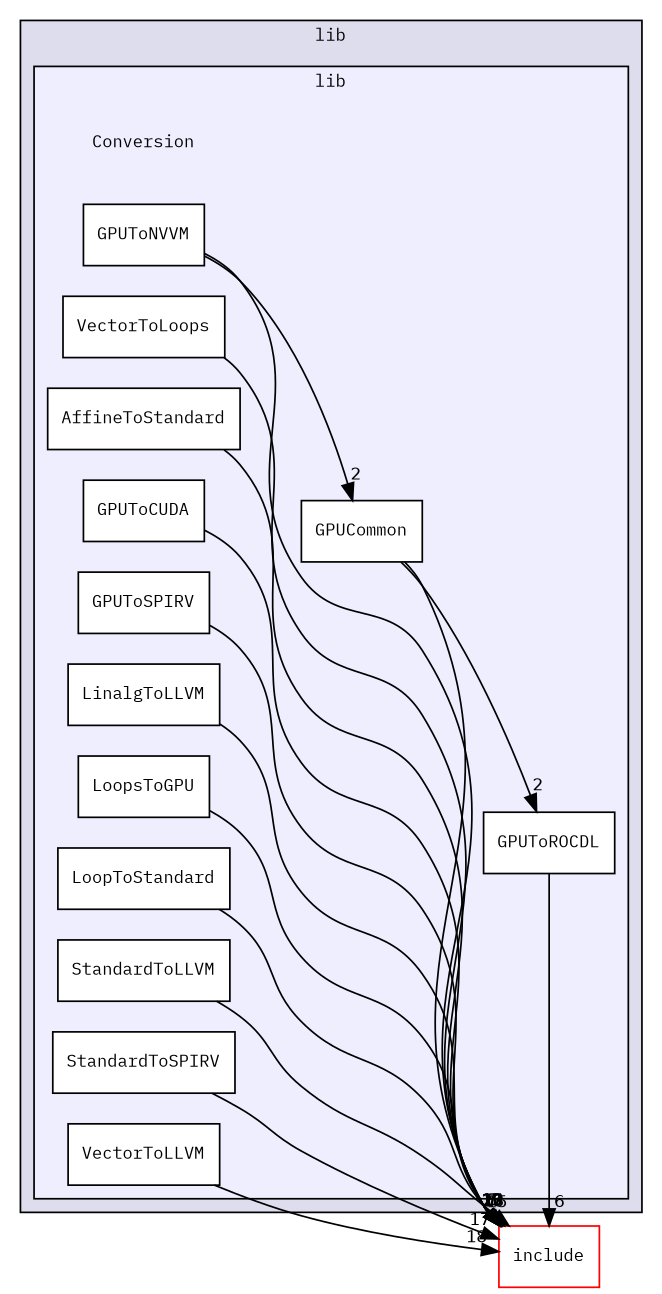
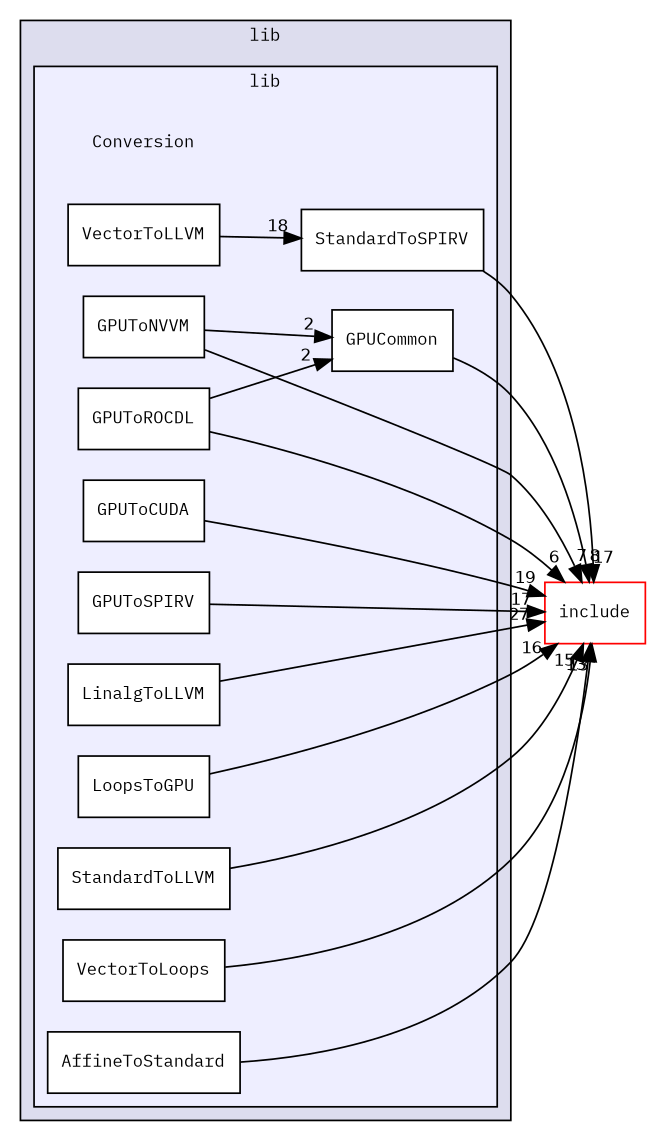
edge "GPUCommon" -> "GPUToROCDL": reversed
node "LoopToStandard": removed
edge "VectorToLLVM" -> "include": now "VectorToLLVM" -> "StandardToSPIRV"
